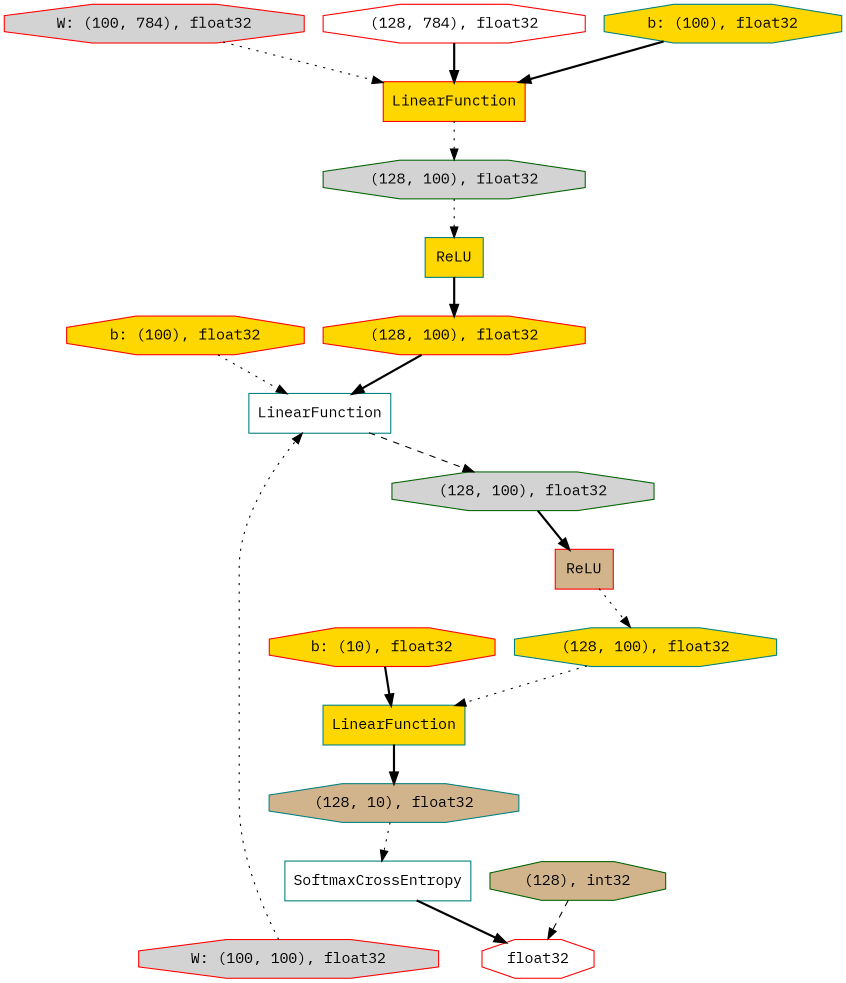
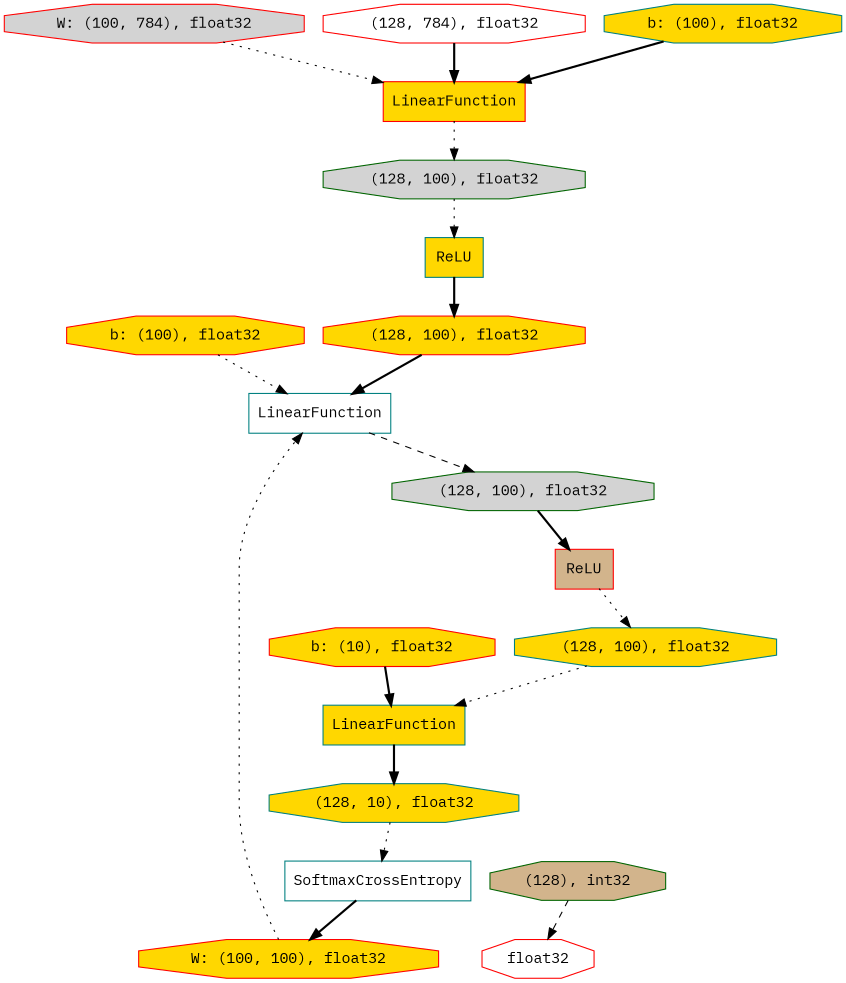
node "(128, 10), float32": fillcolor tan -> gold
edge "SoftmaxCrossEntropy" -> "float32": now "SoftmaxCrossEntropy" -> "W: (100, 100), float32"
node "W: (100, 100), float32": fillcolor lightgrey -> gold
